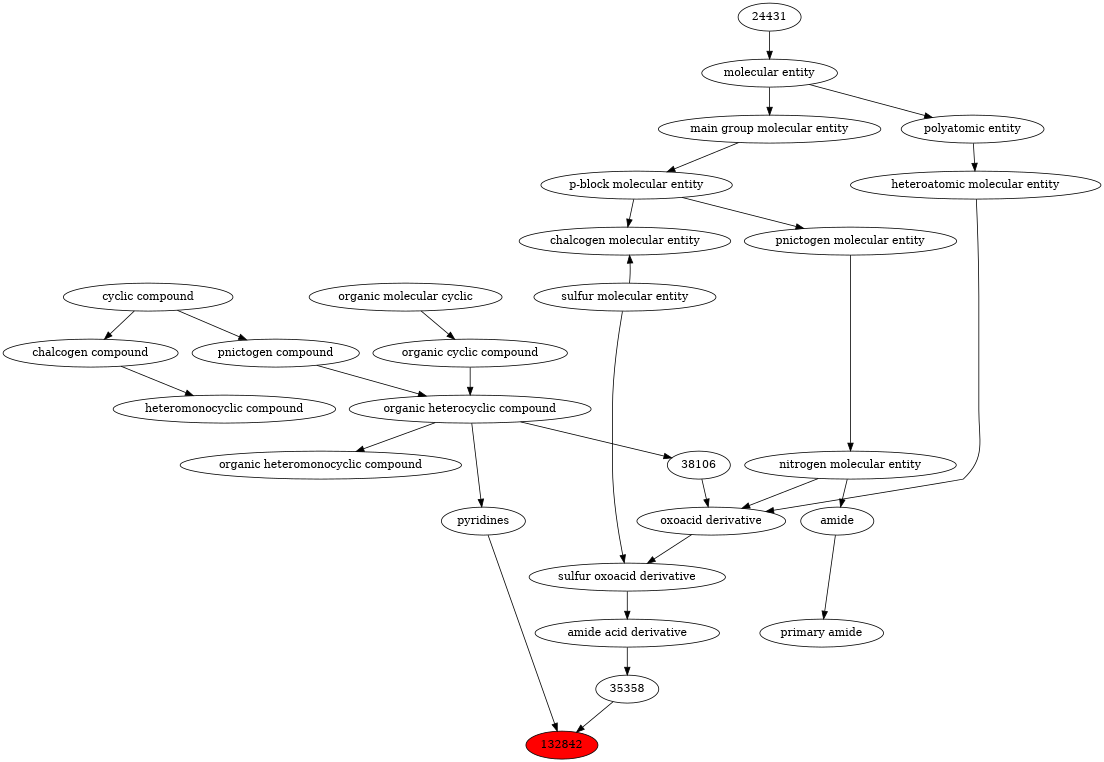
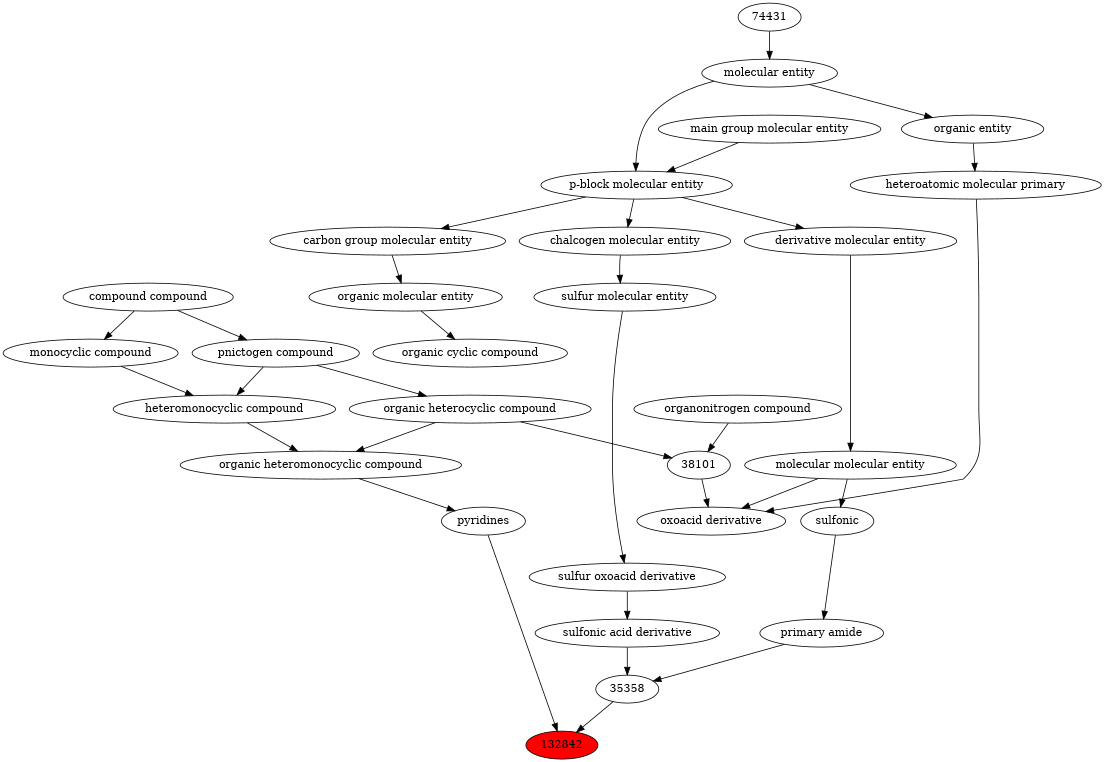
node "24431": label "24431" -> "74431"
edge "molecular entity" -> "main group molecular entity": now "molecular entity" -> "p-block molecular entity"
node "polyatomic entity": label "polyatomic entity" -> "organic entity"
node "heteroatomic molecular entity": label "heteroatomic molecular entity" -> "heteroatomic molecular primary"
node "carbon group molecular entity": added
node "pnictogen molecular entity": label "pnictogen molecular entity" -> "derivative molecular entity"
edge "sulfur molecular entity" -> "chalcogen molecular entity": reversed
node "cyclic compound": label "cyclic compound" -> "compound compound"
node "organic molecular cyclic": label "organic molecular cyclic" -> "organic molecular entity"
node "chalcogen compound": label "chalcogen compound" -> "monocyclic compound"
edge "organic cyclic compound" -> "organic heterocyclic compound": removed
edge "pnictogen compound" -> "heteromonocyclic compound": added
node "organonitrogen compound": added
edge "heteromonocyclic compound" -> "organic heteromonocyclic compound": added
edge "organic heterocyclic compound" -> "pyridines": now "organic heteromonocyclic compound" -> "pyridines"
node "38106": label "38106" -> "38101"
node "nitrogen molecular entity": label "nitrogen molecular entity" -> "molecular molecular entity"
node "amide": label "amide" -> "sulfonic"
edge "oxoacid derivative" -> "sulfur oxoacid derivative": removed
node "amide acid derivative": label "amide acid derivative" -> "sulfonic acid derivative"
edge "primary amide" -> "35358": added
